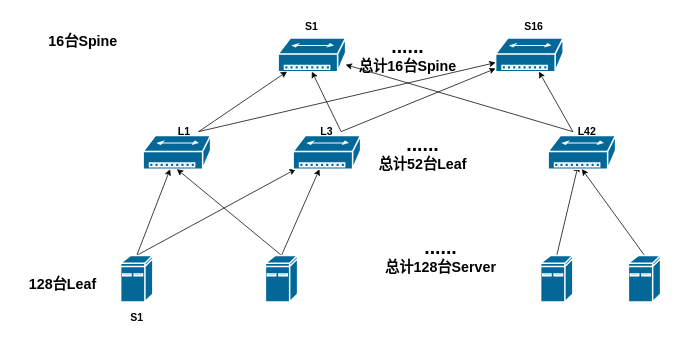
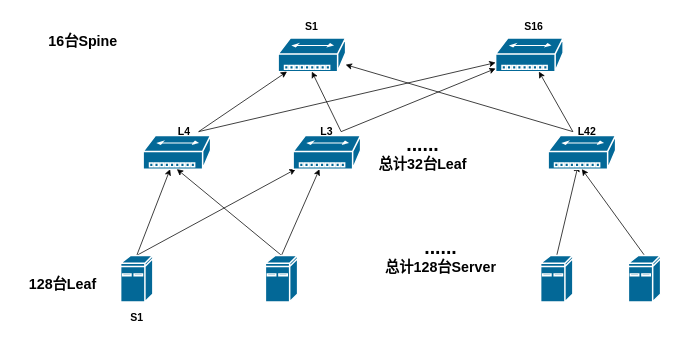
node "...... 总计16台Spine": removed
node "L1": label "L1" -> "L4"
node "...... 总计52台Leaf": label "...... 总计52台Leaf" -> "...... 总计32台Leaf"
